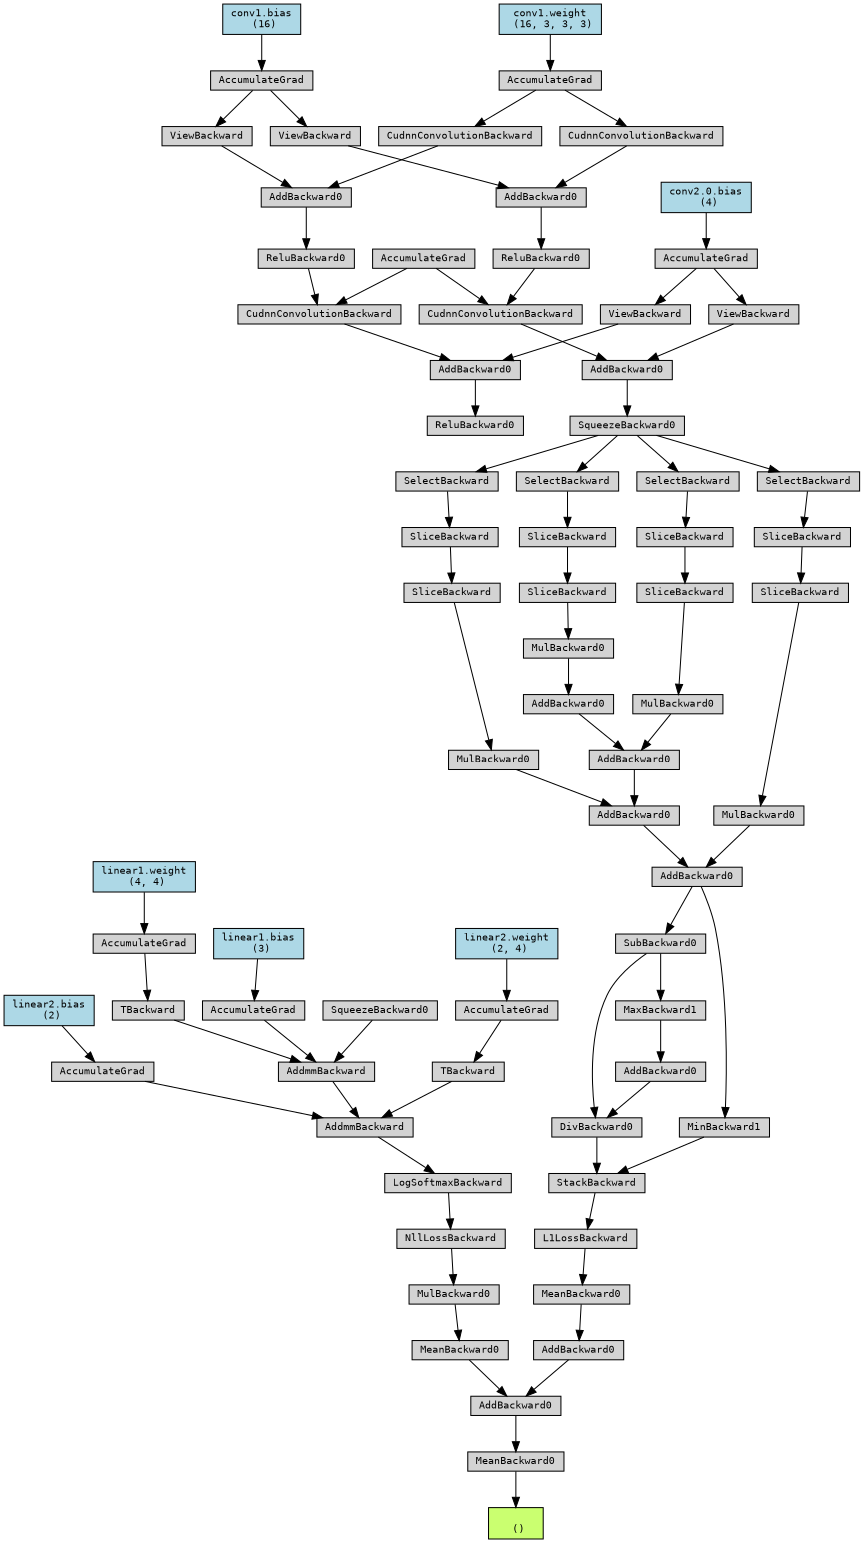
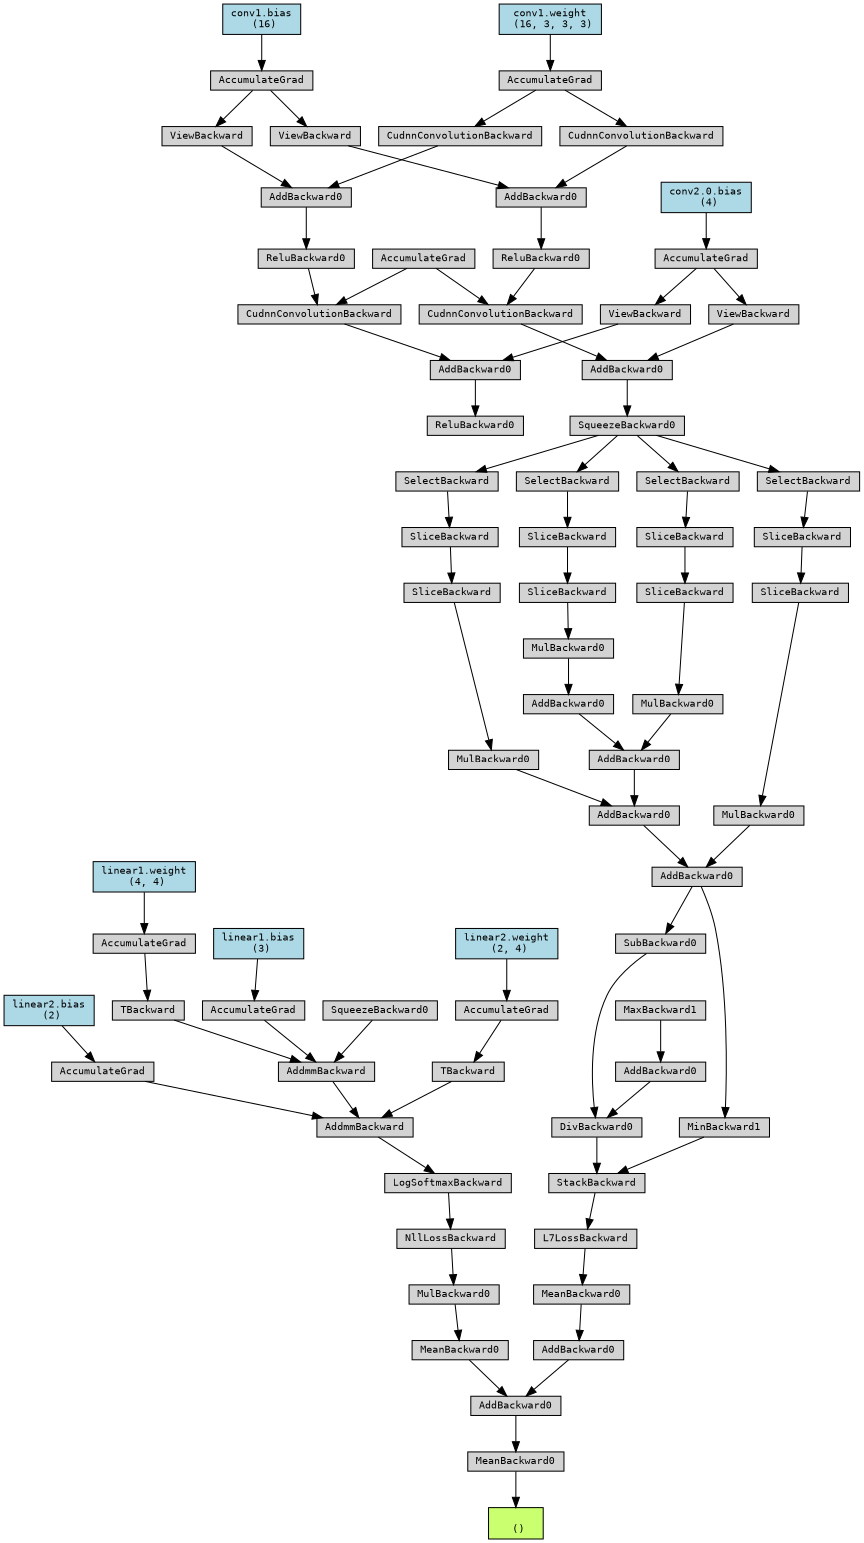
edge "SubBackward0" -> "MaxBackward1": removed
node "L1LossBackward": label "L1LossBackward" -> "L7LossBackward"
